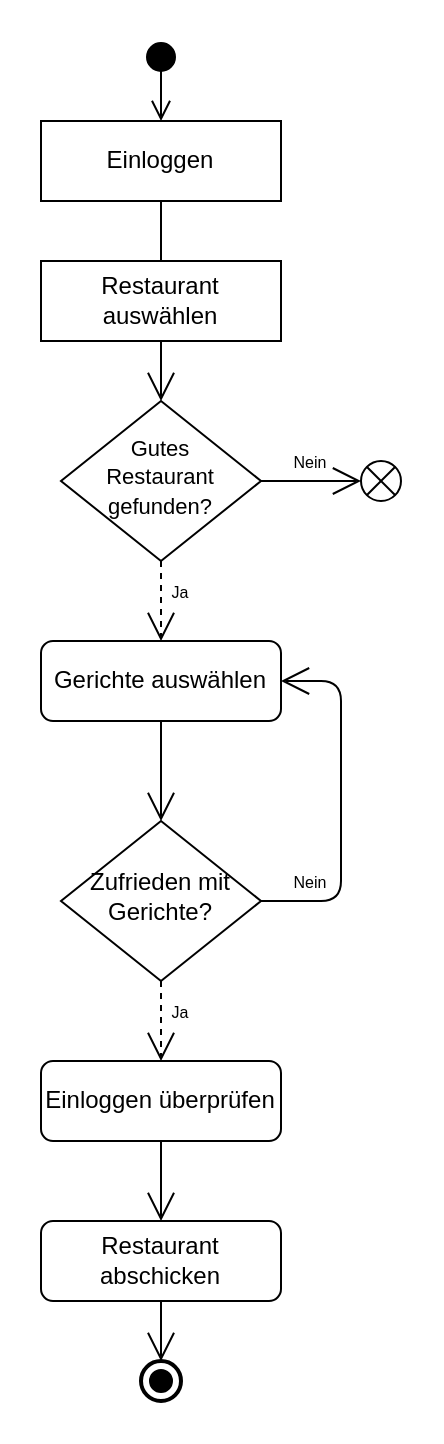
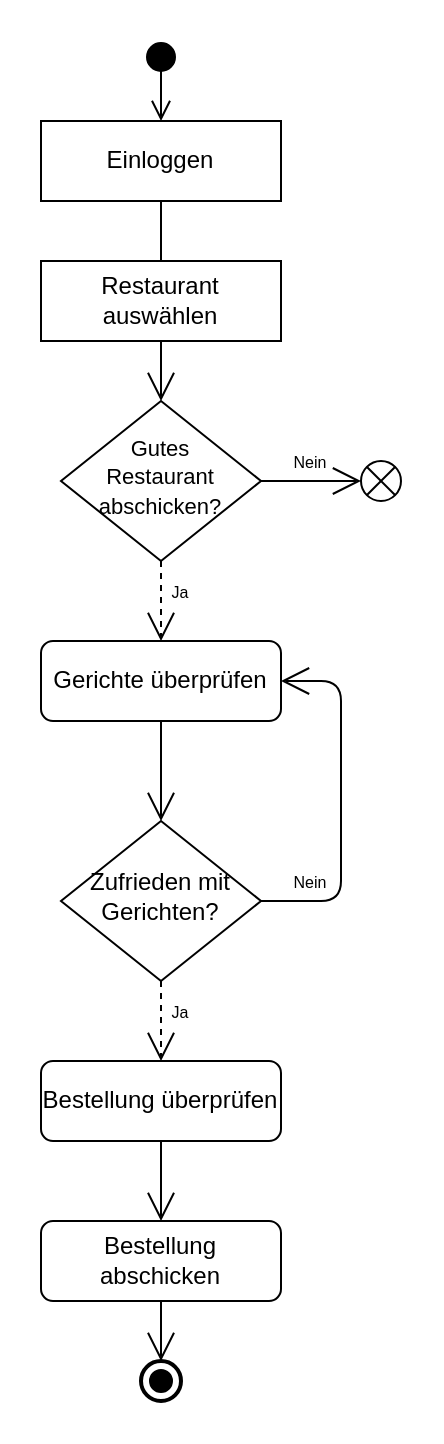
node "Gutes Restaurant gefunden?": label "Gutes Restaurant gefunden?" -> "Gutes Restaurant abschicken?"
node "Gerichte auswählen": label "Gerichte auswählen" -> "Gerichte überprüfen"
node "Zufrieden mit Gerichte?": label "Zufrieden mit Gerichte?" -> "Zufrieden mit Gerichten?"
node "Einloggen überprüfen": label "Einloggen überprüfen" -> "Bestellung überprüfen"
node "Restaurant abschicken": label "Restaurant abschicken" -> "Bestellung abschicken"
